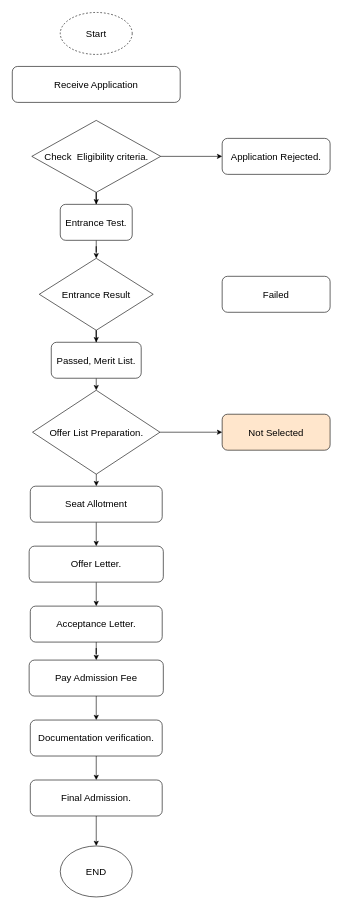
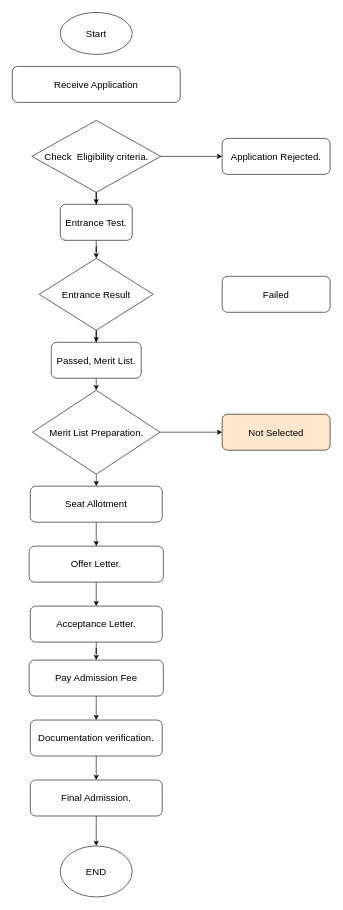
node "Start": style dashed -> solid
node "Offer List Preparation.": label "Offer List Preparation." -> "Merit List Preparation."
